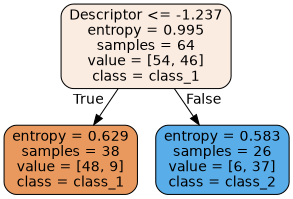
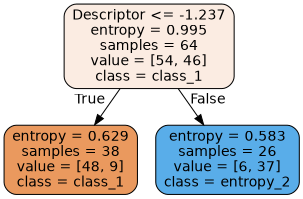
node "entropy = 0.583 samples = 26 value = [6, 37] class = class_2": label "entropy = 0.583 samples = 26 value = [6, 37] class = class_2" -> "entropy = 0.583 samples = 26 value = [6, 37] class = entropy_2"
